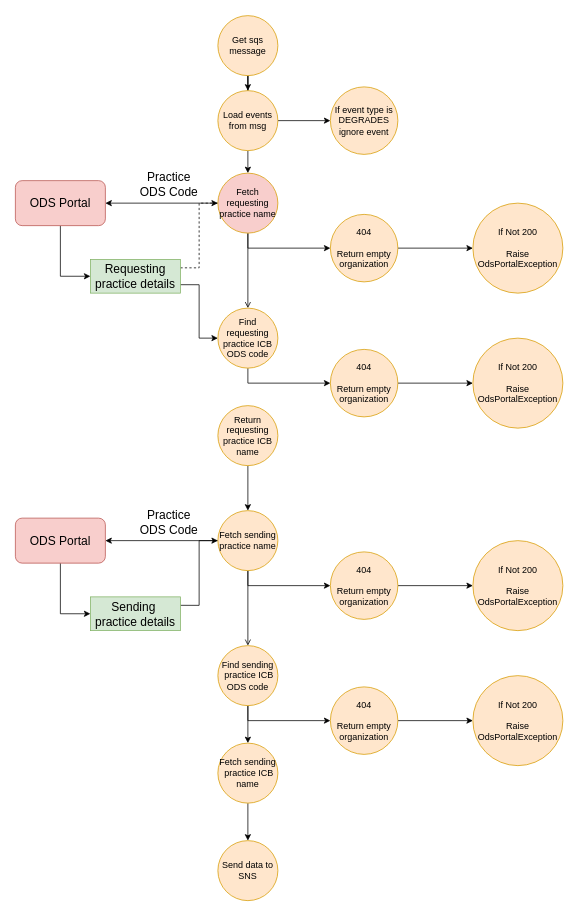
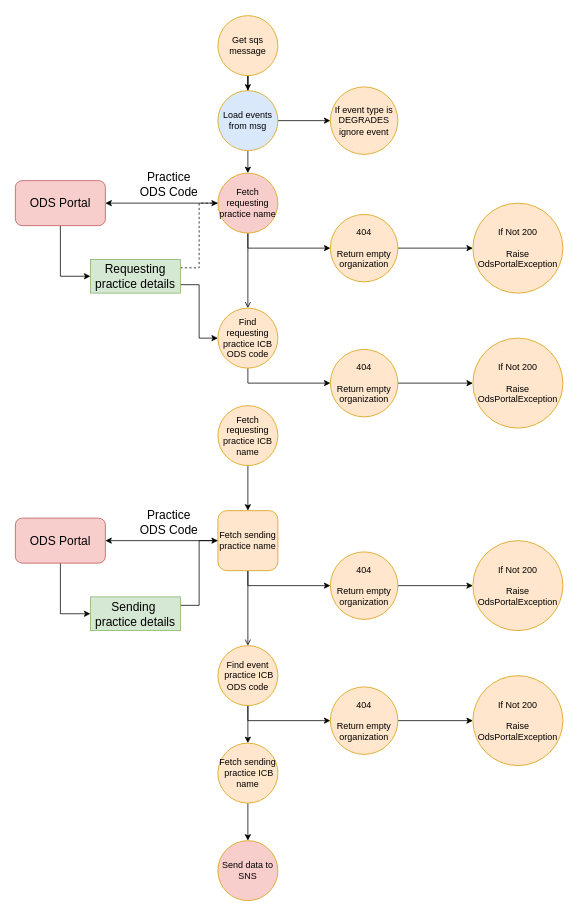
node "Load events from msg": fillcolor #ffe6cc -> #dae8fc
node "Return requesting practice ICB name": label "Return requesting practice ICB name" -> "Fetch requesting practice ICB name"
node "Fetch sending practice name": shape ellipse -> rounded rectangle
node "Find sending practice ICB ODS code": label "Find sending practice ICB ODS code" -> "Find event practice ICB ODS code"
node "Send data to SNS": fillcolor #ffe6cc -> #f8cecc
